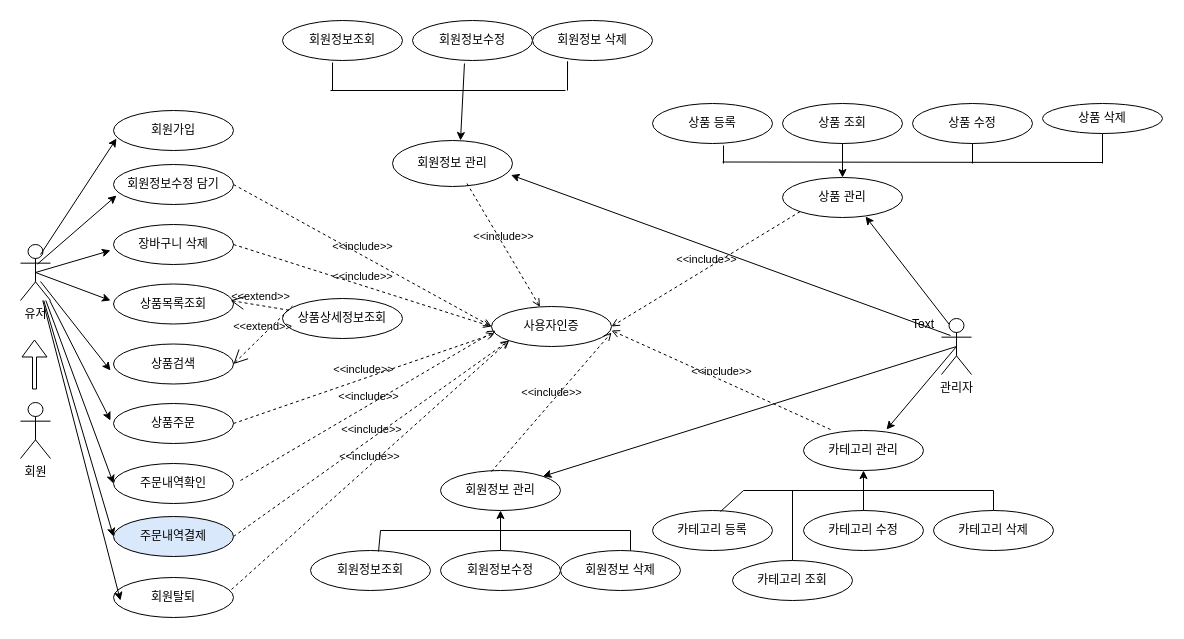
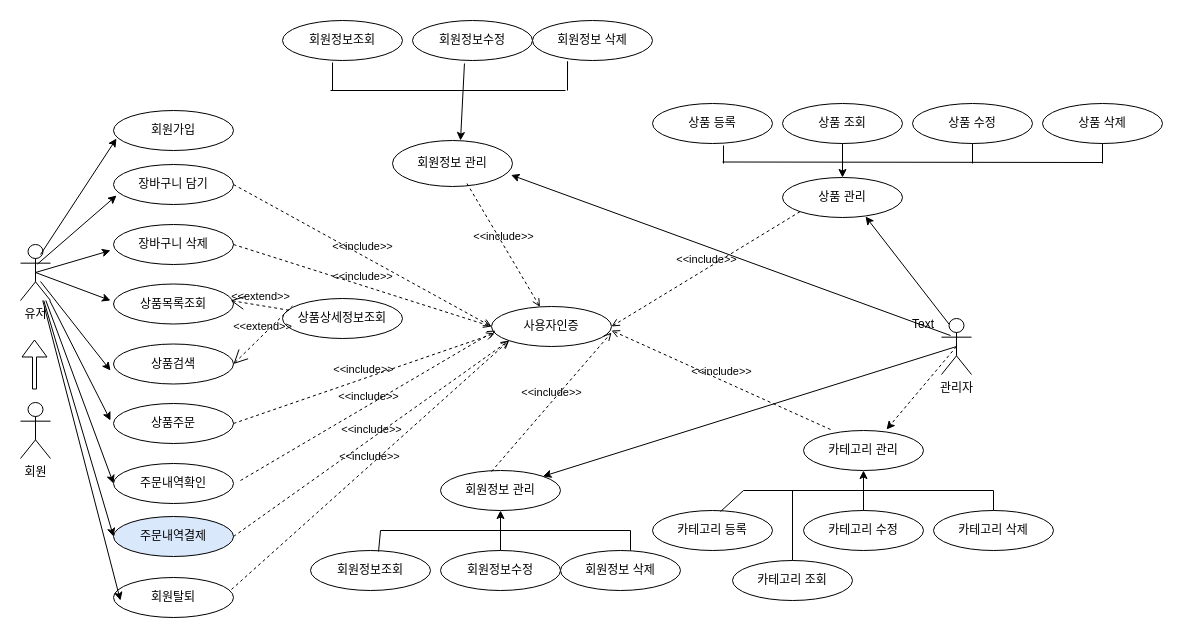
node "상품 삭제": size 120x30 -> 120x40
node "회원정보수정 담기": label "회원정보수정 담기" -> "장바구니 담기"
edge "관리자" -> "카테고리 관리": style solid -> dashed
